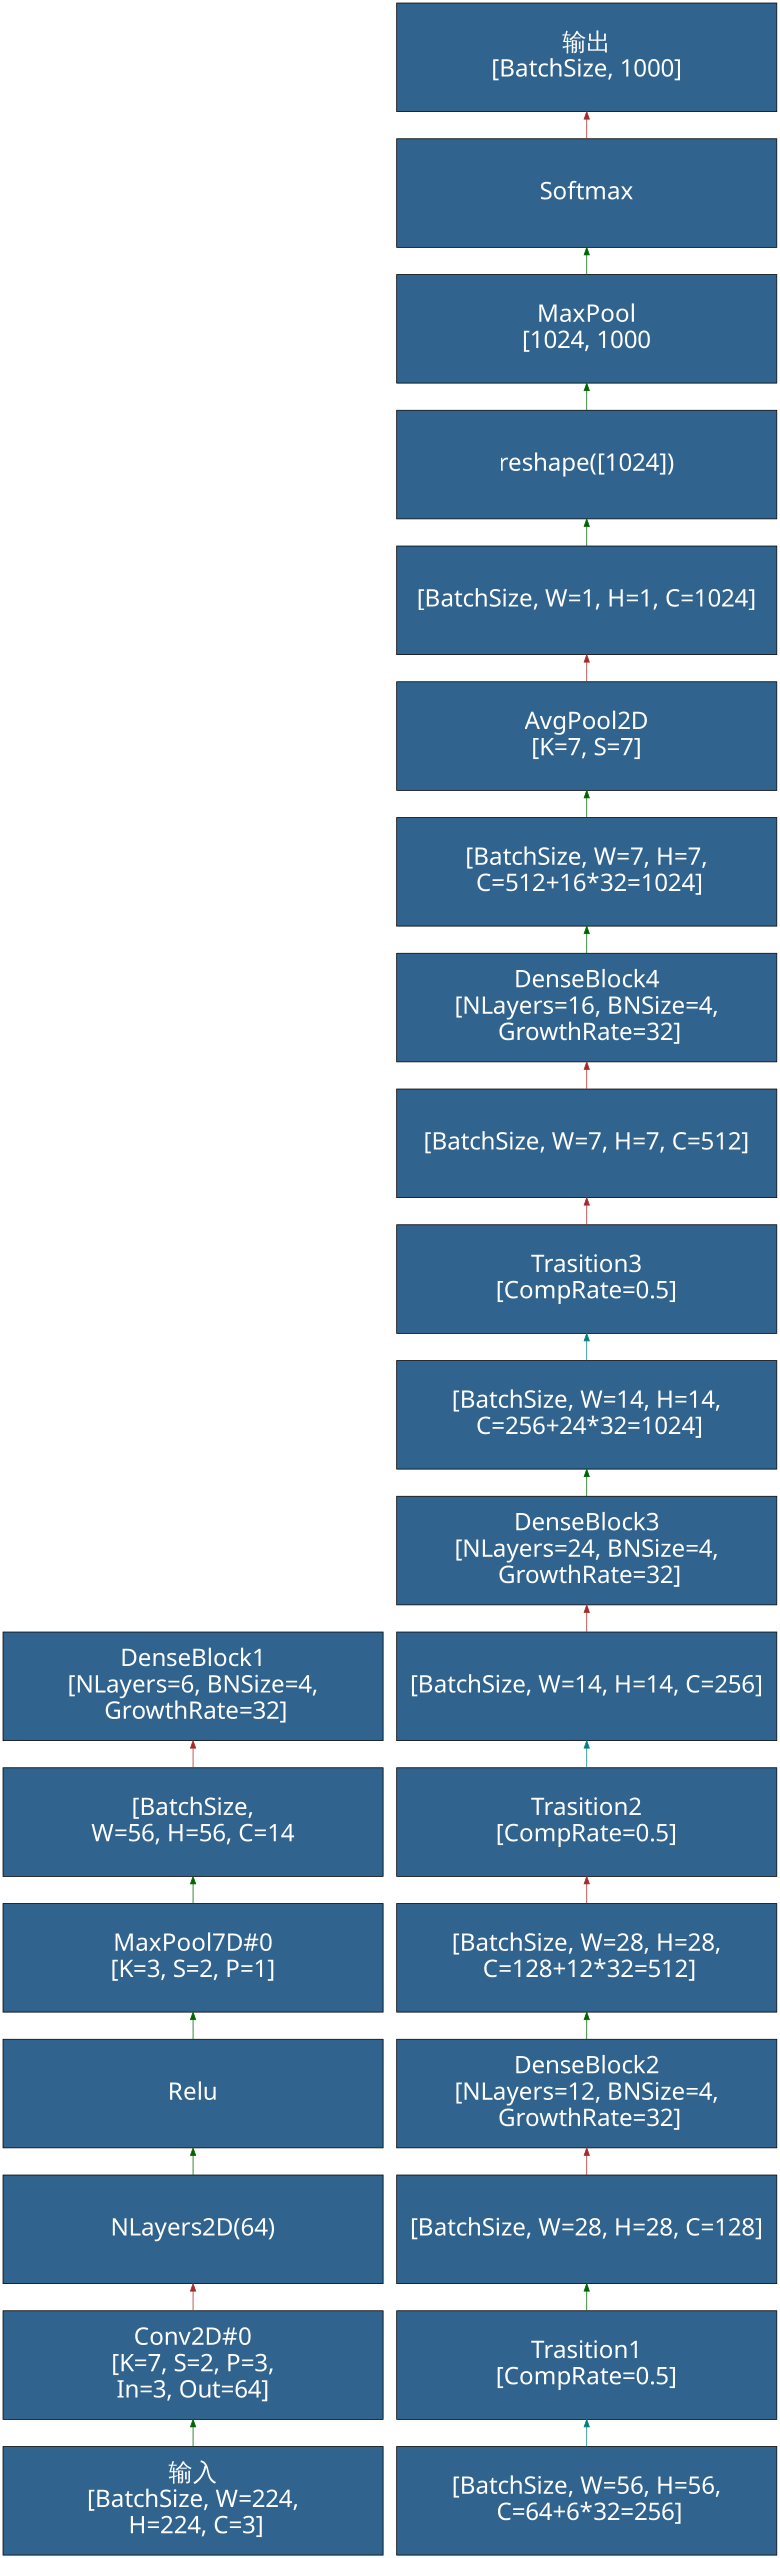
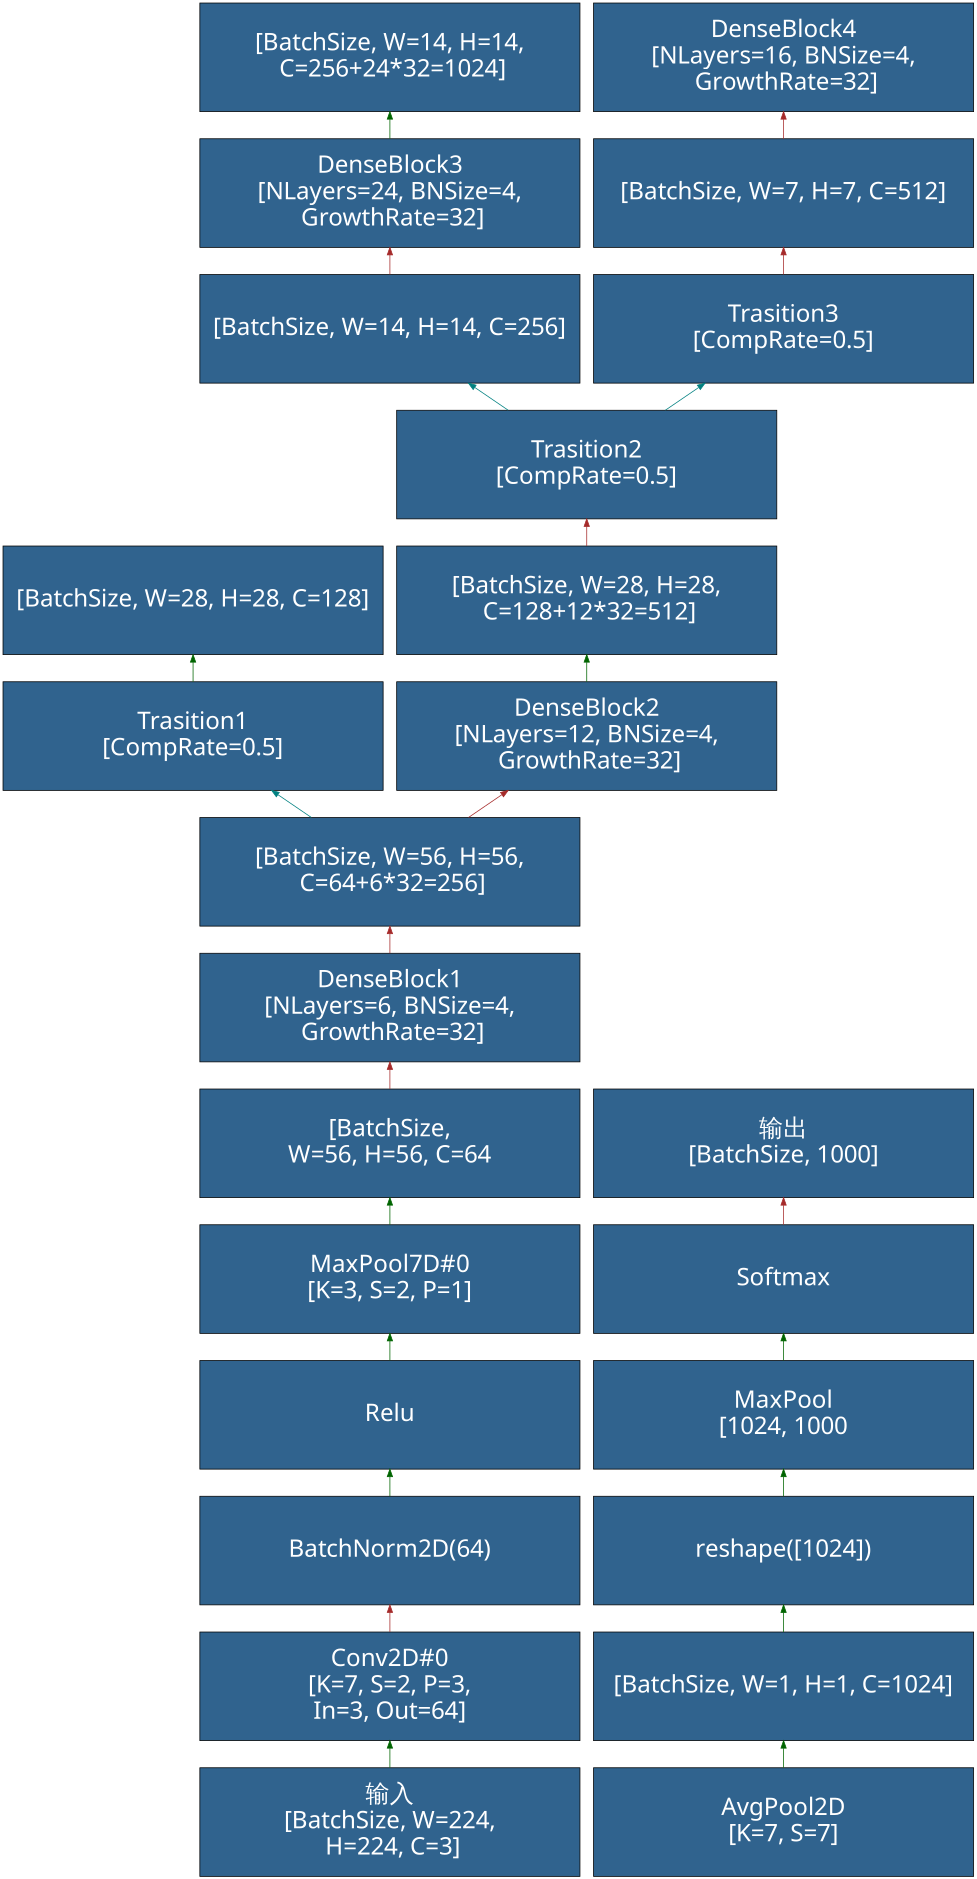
edge "AvgPool2D [K=7, S=7]" -> "[BatchSize, W=1, H=1, C=1024]": color brown -> darkgreen
node "[BatchSize, W=7, H=7, C=512+16*32=1024]": removed
edge "DenseBlock1 [NLayers=6, BNSize=4, GrowthRate=32]" -> "[BatchSize, W=56, H=56, C=64+6*32=256]": added
edge "[BatchSize, W=14, H=14, C=256+24*32=1024]" -> "Trasition3 [CompRate=0.5]": now "Trasition2 [CompRate=0.5]" -> "Trasition3 [CompRate=0.5]"
node "[BatchSize, W=56, H=56, C=14": label "[BatchSize, W=56, H=56, C=14" -> "[BatchSize, W=56, H=56, C=64"
edge "[BatchSize, W=28, H=28, C=128]" -> "DenseBlock2 [NLayers=12, BNSize=4, GrowthRate=32]": now "[BatchSize, W=56, H=56, C=64+6*32=256]" -> "DenseBlock2 [NLayers=12, BNSize=4, GrowthRate=32]"
node "NLayers2D(64)": label "NLayers2D(64)" -> "BatchNorm2D(64)"
